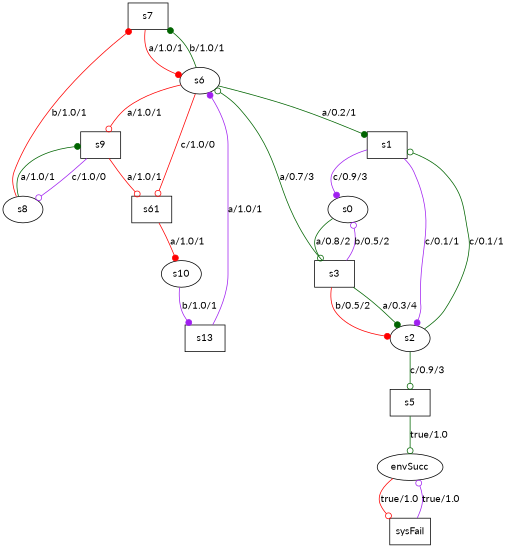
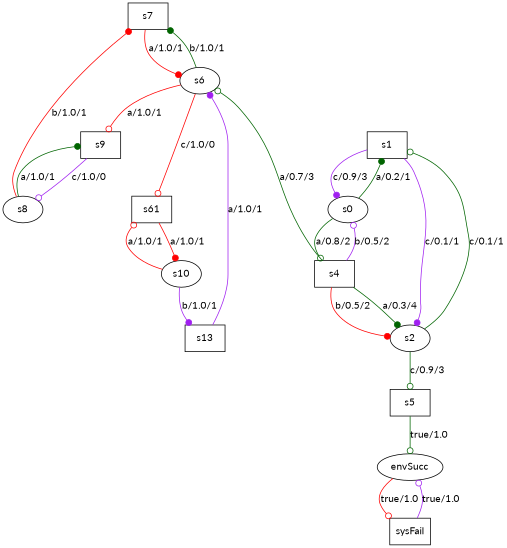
edge "s6" -> "s1": now "s0" -> "s1"
edge "s9" -> "s61": now "s10" -> "s61"
node "s3": label "s3" -> "s4"
